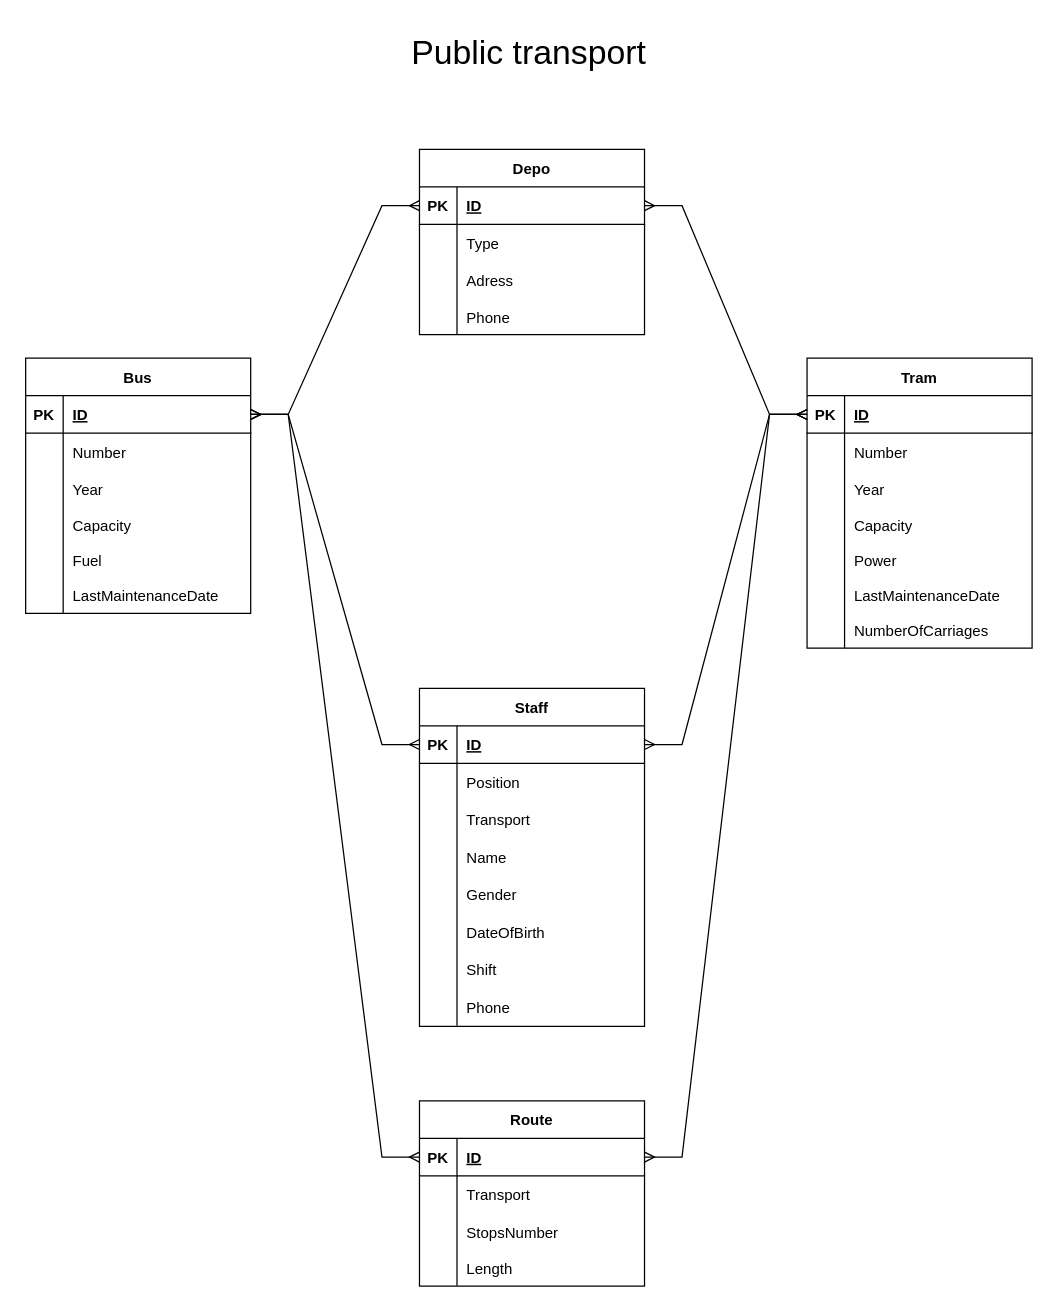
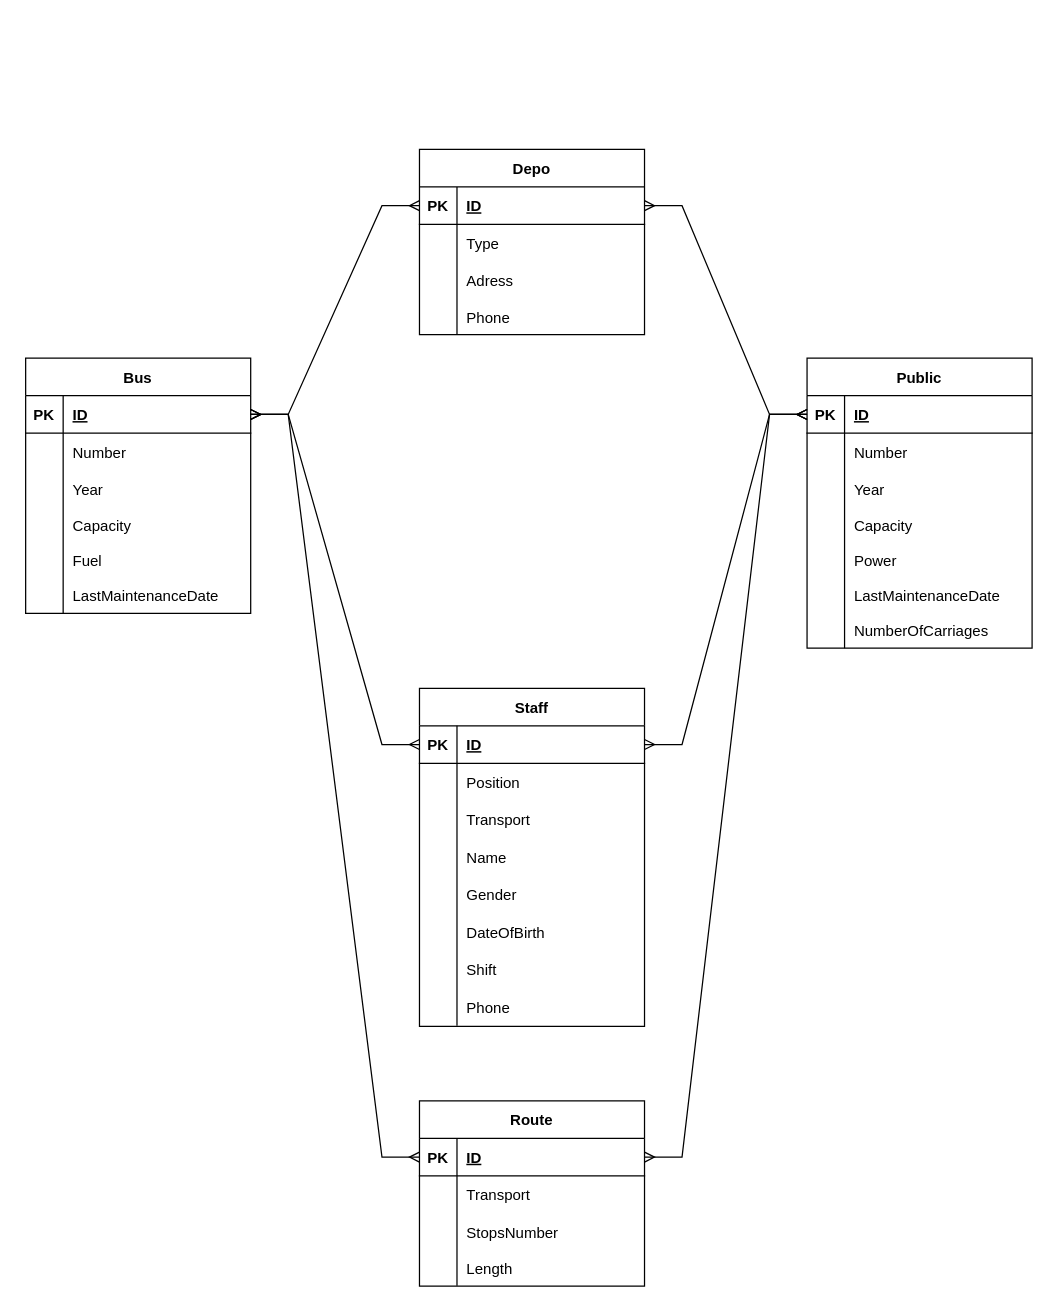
node "Public transport": removed
node "Tram": label "Tram" -> "Public"
